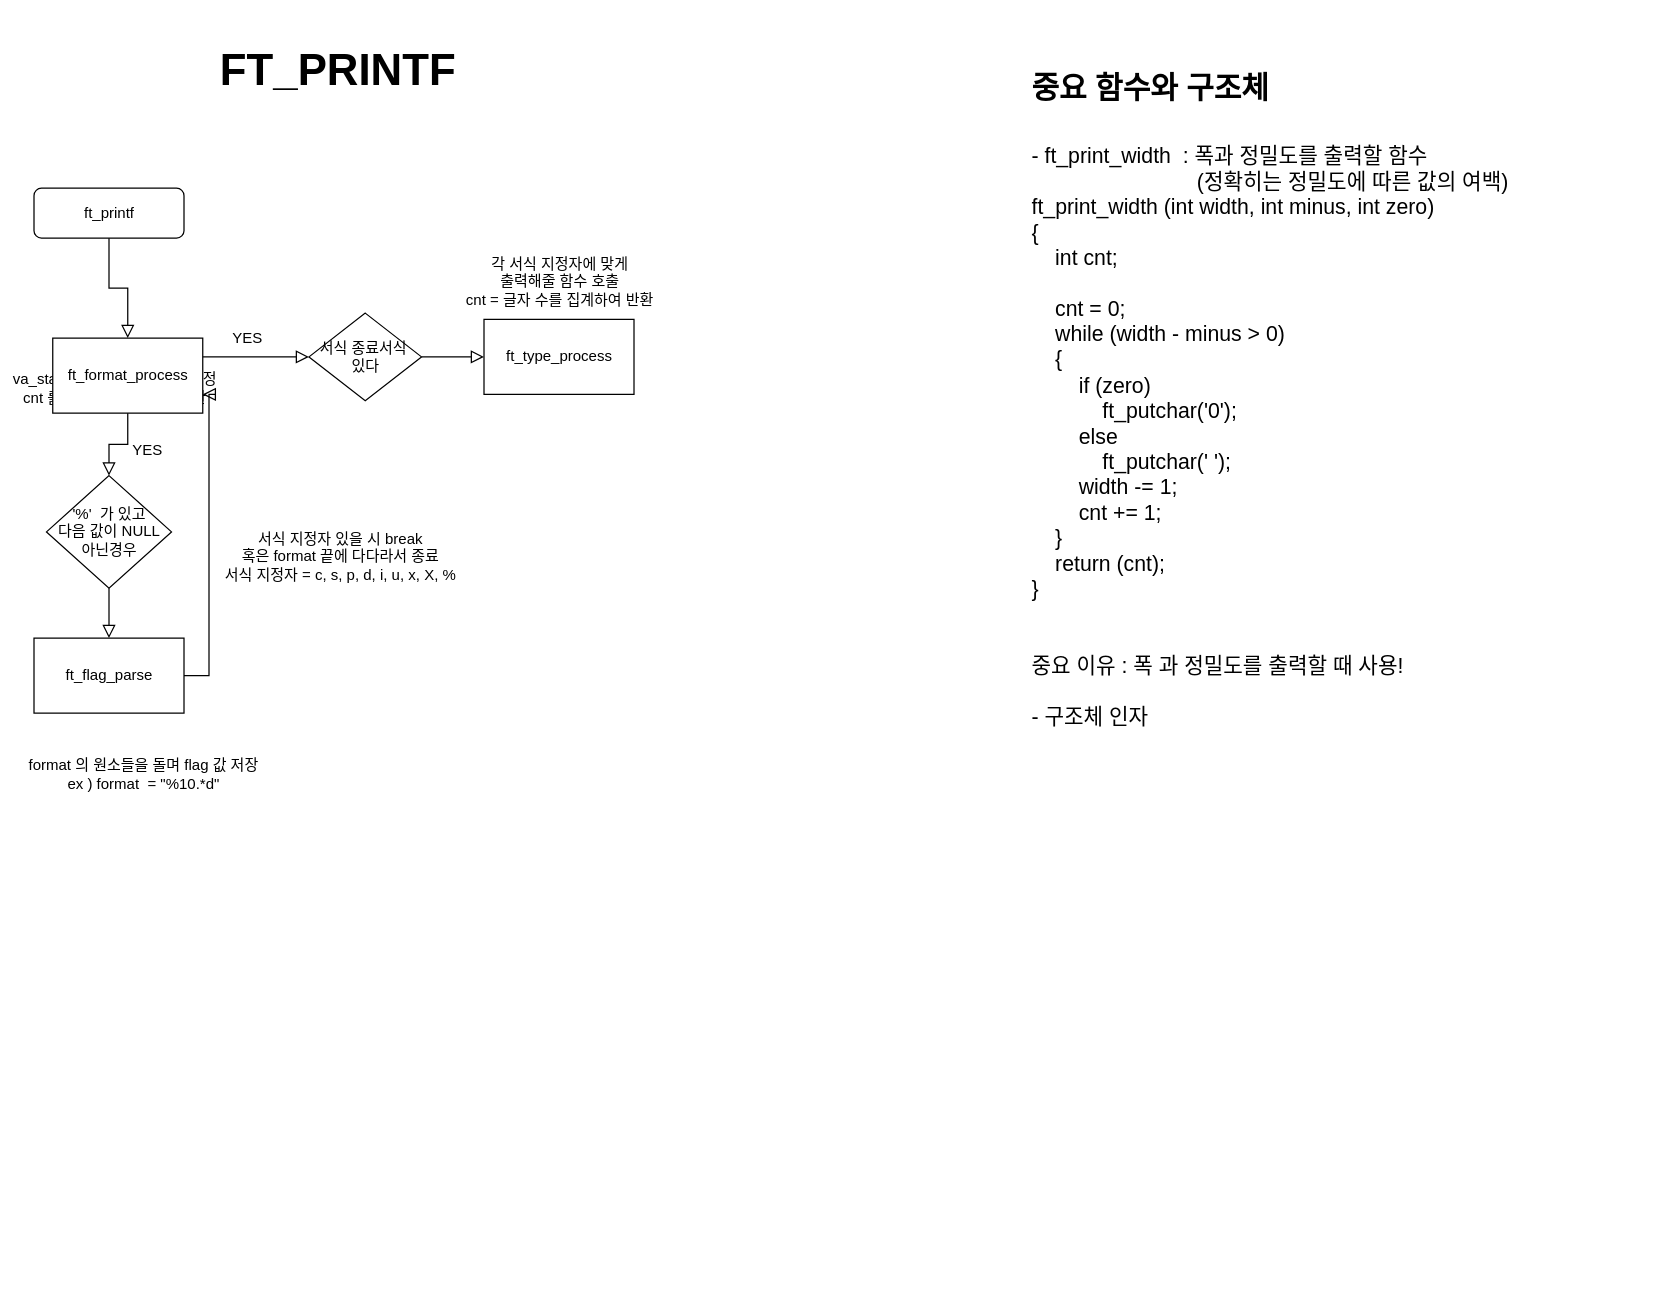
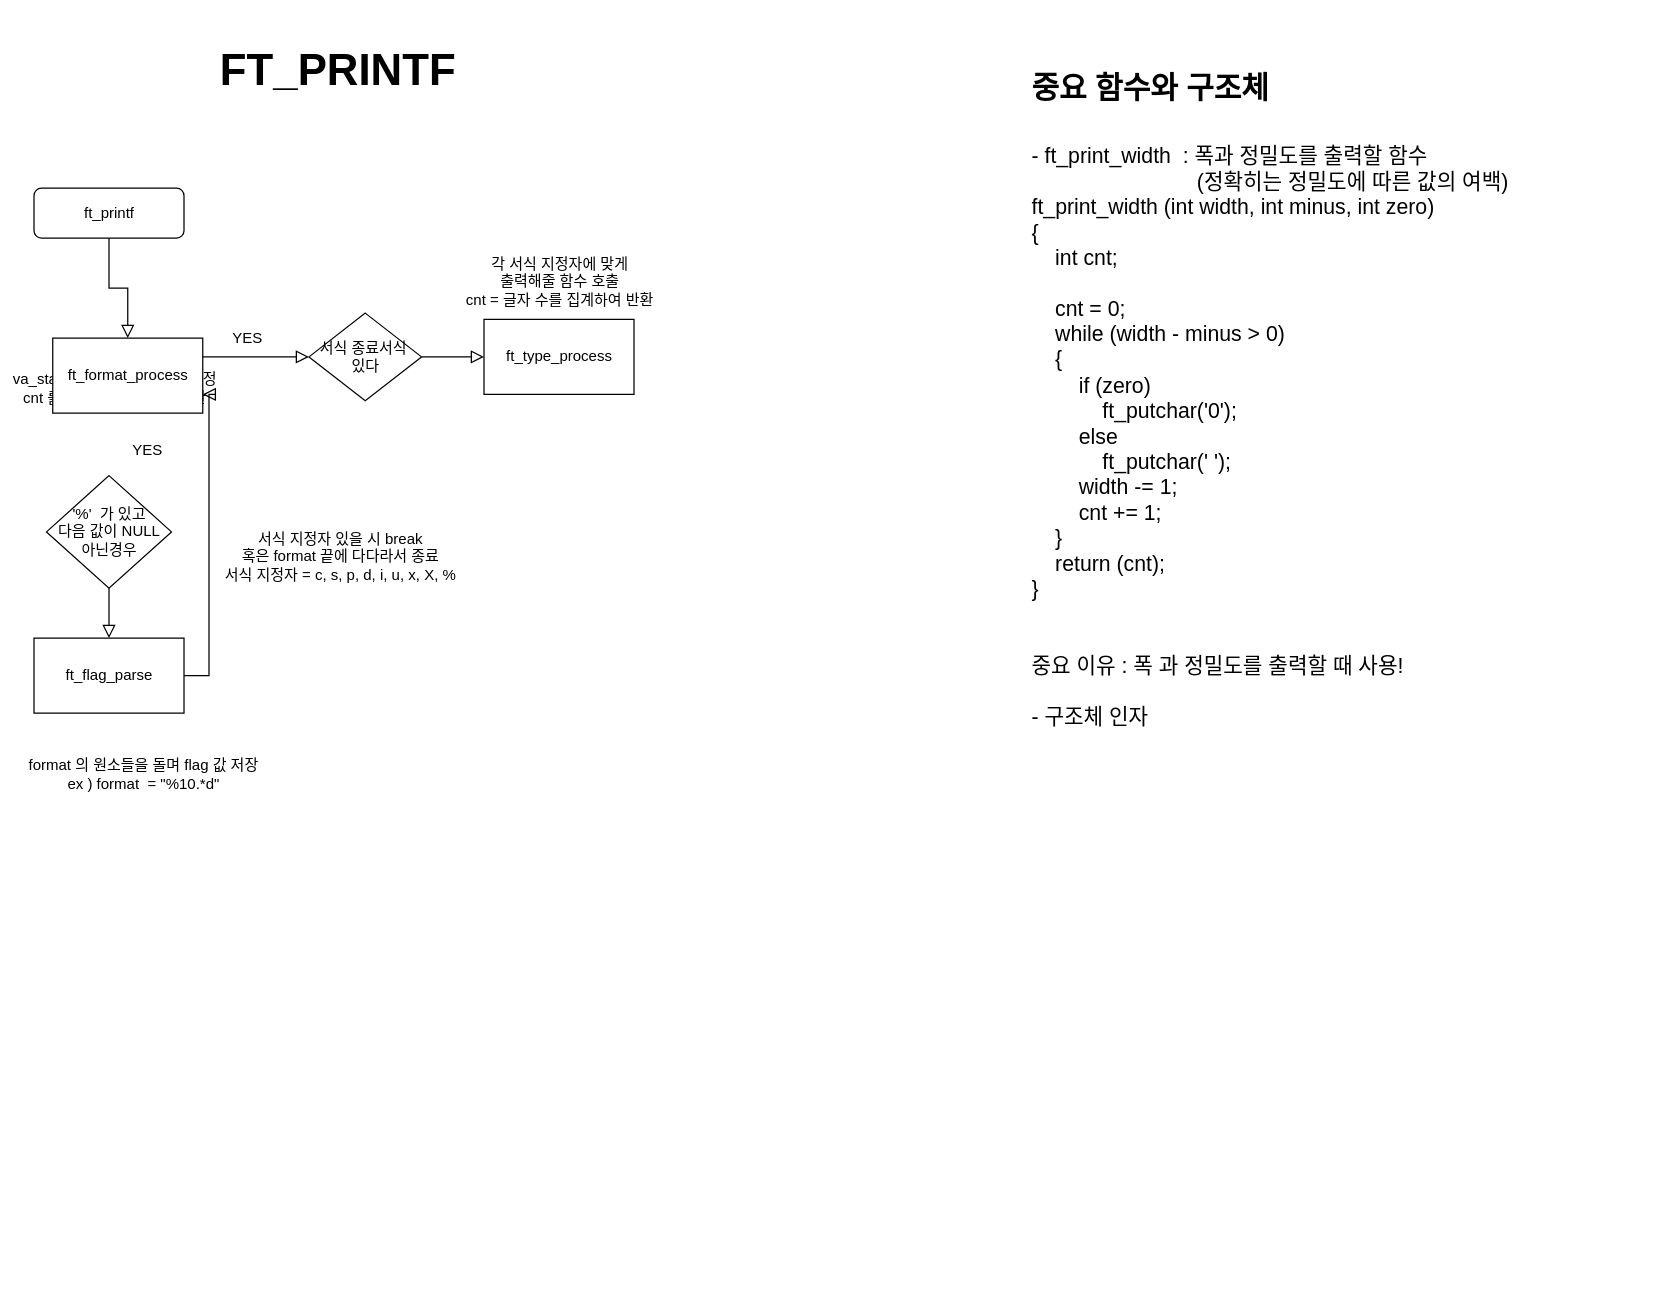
edge "ft_format_process" -> "'%' 가 있고다음 값이 NULL아닌경우": removed
